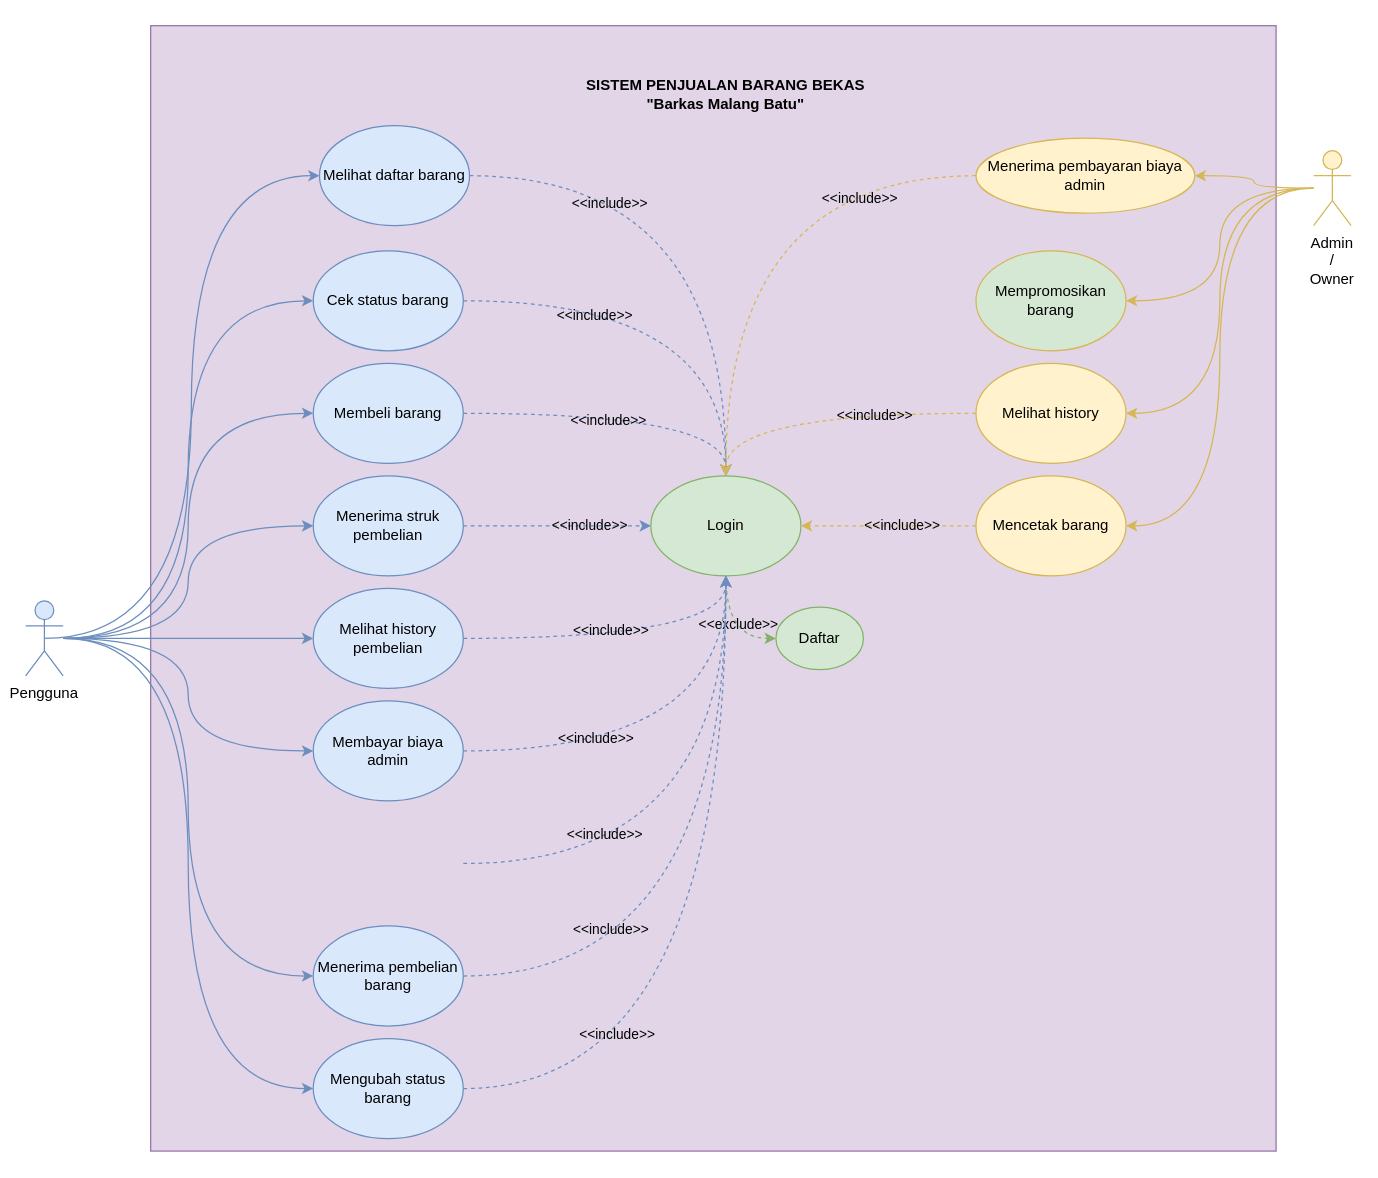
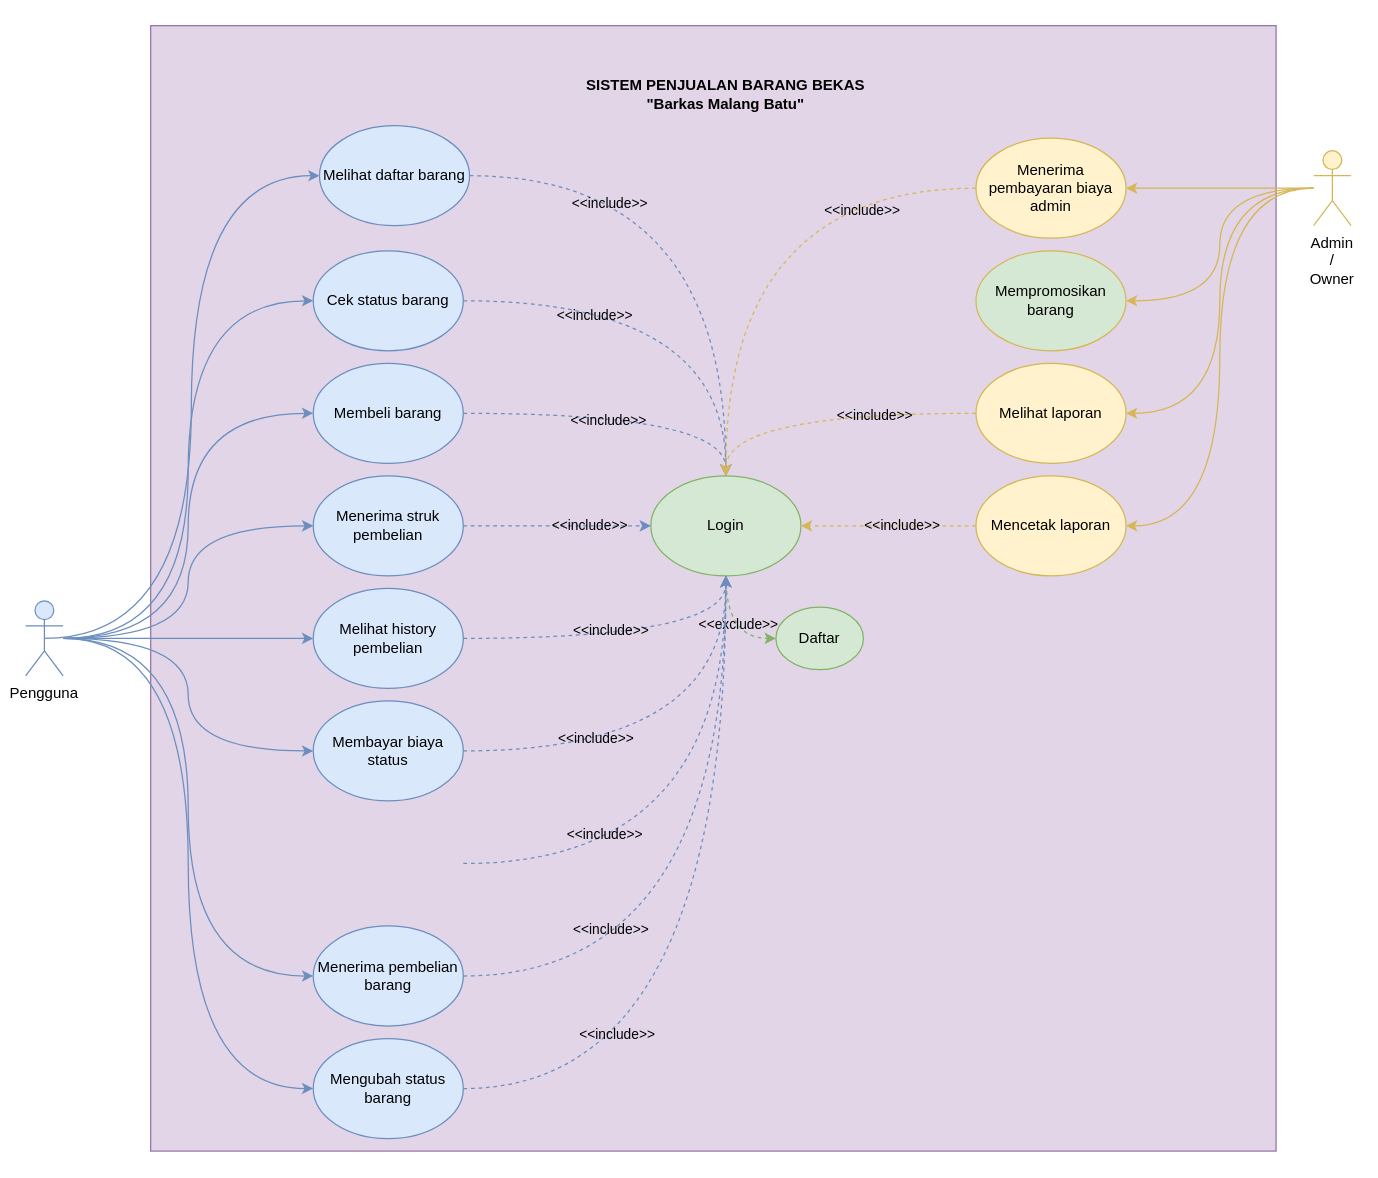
node "Menerima pembayaran biaya admin": size 219x75 -> 150x100
node "Melihat history": label "Melihat history" -> "Melihat laporan"
node "Mencetak barang": label "Mencetak barang" -> "Mencetak laporan"
node "Membayar biaya admin": label "Membayar biaya admin" -> "Membayar biaya status"
